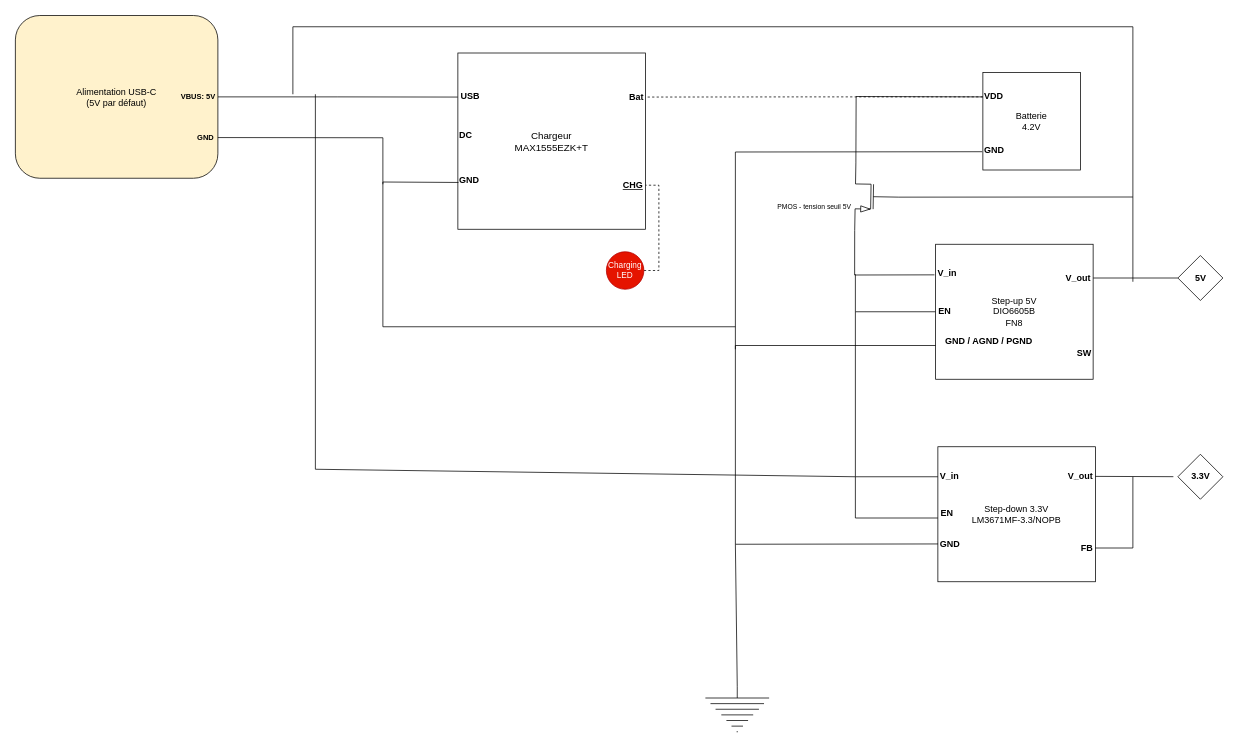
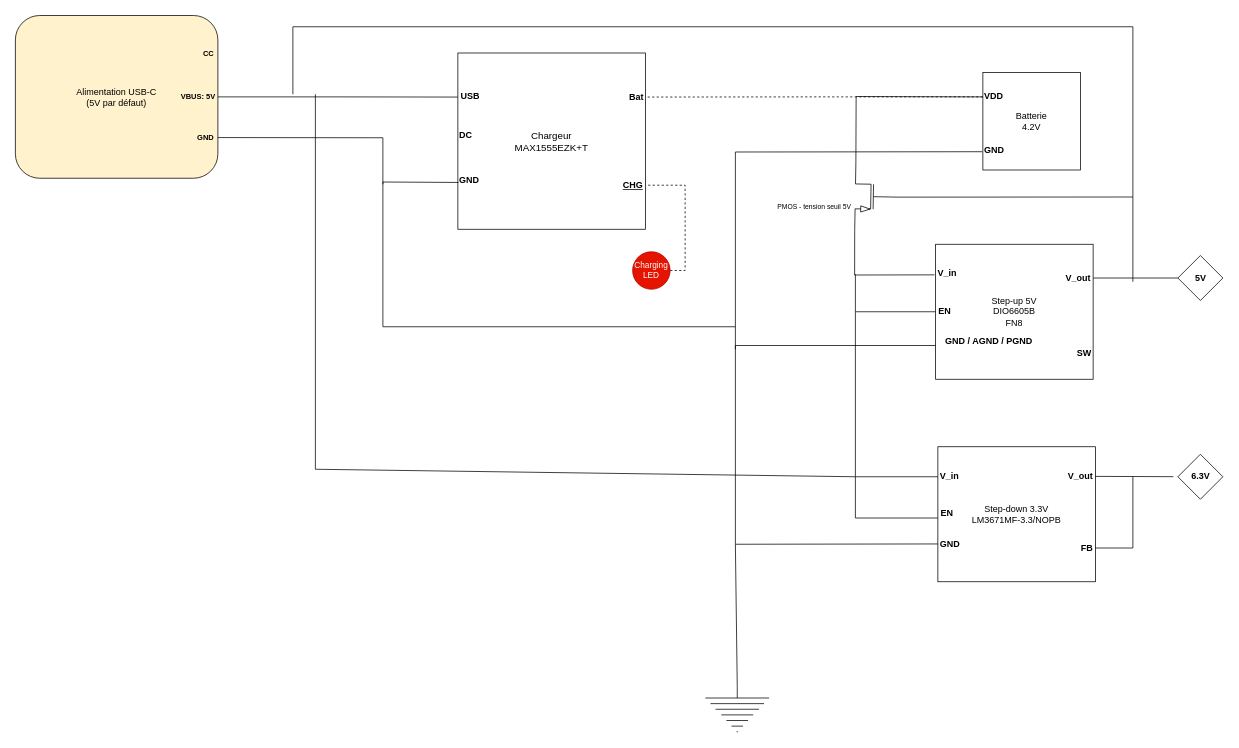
node "CC": added
node "Charging LED": moved (625, 270) -> (651, 270)
node "3.3V": label "3.3V" -> "6.3V"
